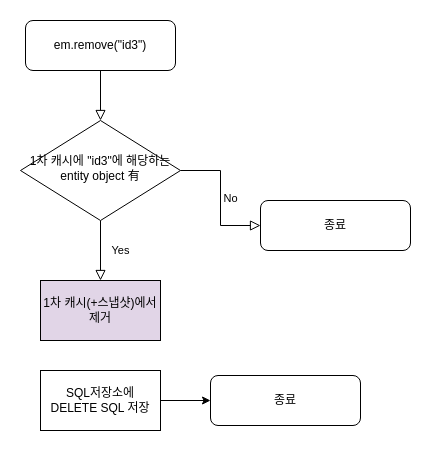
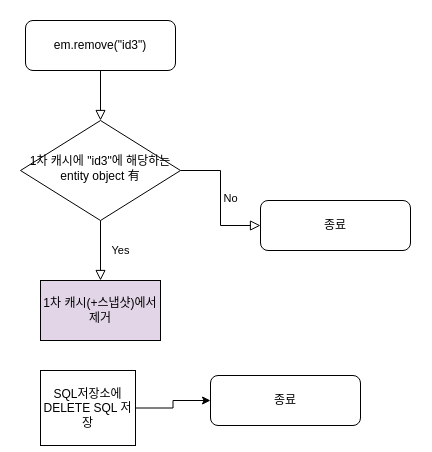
node "SQL저장소에 DELETE SQL 저장": size 120x60 -> 95x75
